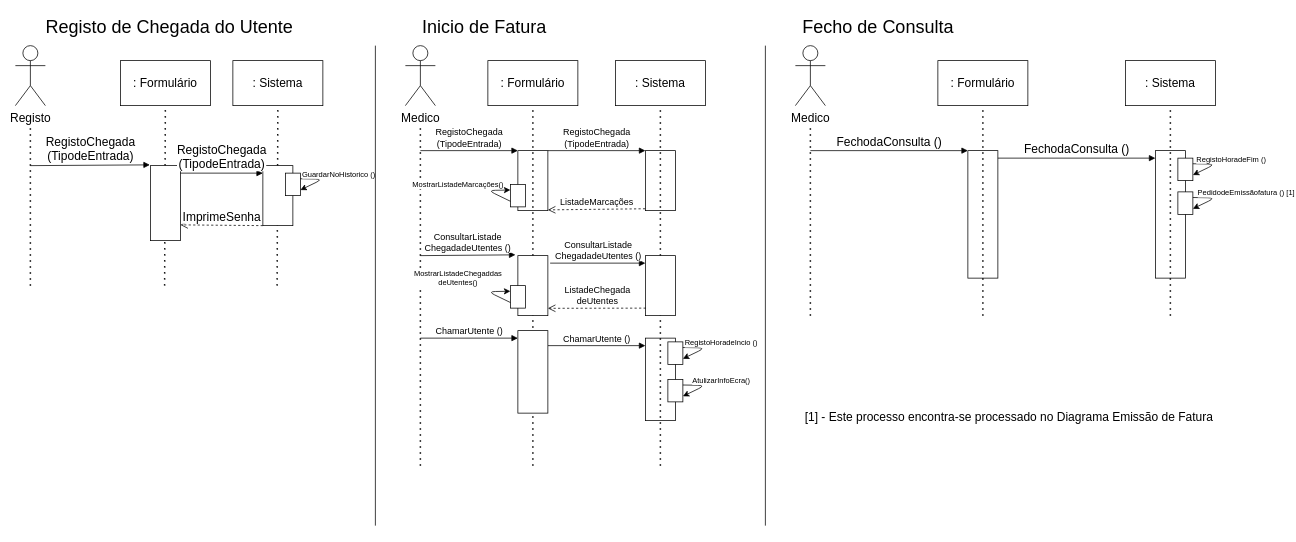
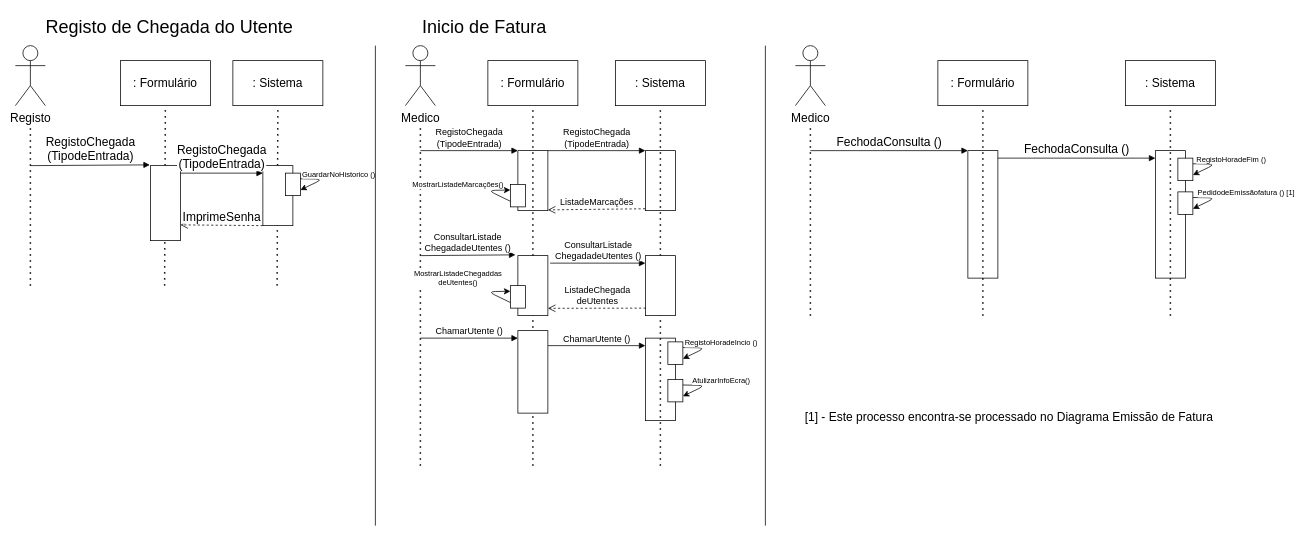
node "Fecho de Consulta": removed
